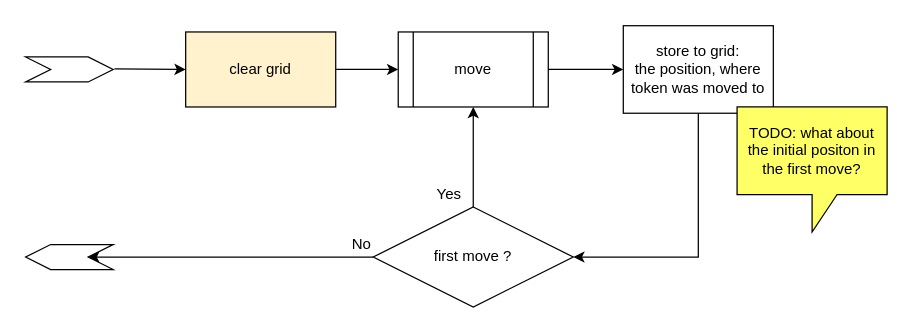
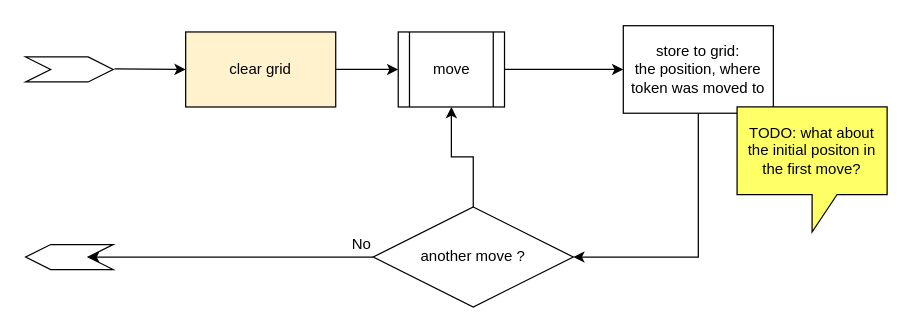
node "move": size 150x75 -> 106x75
node "Yes": removed
node "first move ?": label "first move ?" -> "another move ?"
